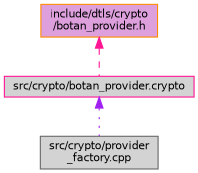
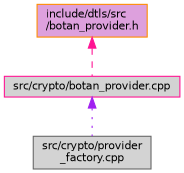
node "include/dtls/crypto /botan_provider.h": label "include/dtls/crypto /botan_provider.h" -> "include/dtls/src /botan_provider.h"
node "src/crypto/botan_provider.crypto": label "src/crypto/botan_provider.crypto" -> "src/crypto/botan_provider.cpp"
